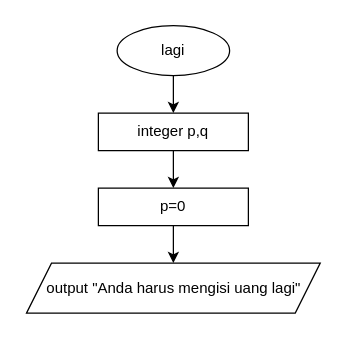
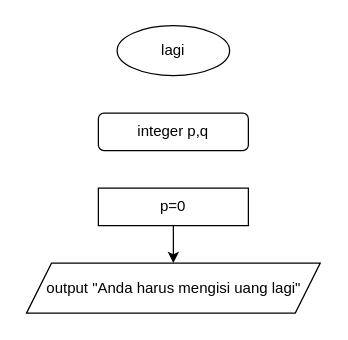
edge "lagi" -> "integer p,q": removed
node "integer p,q": shape rectangle -> rounded rectangle
edge "integer p,q" -> "p=0": removed
